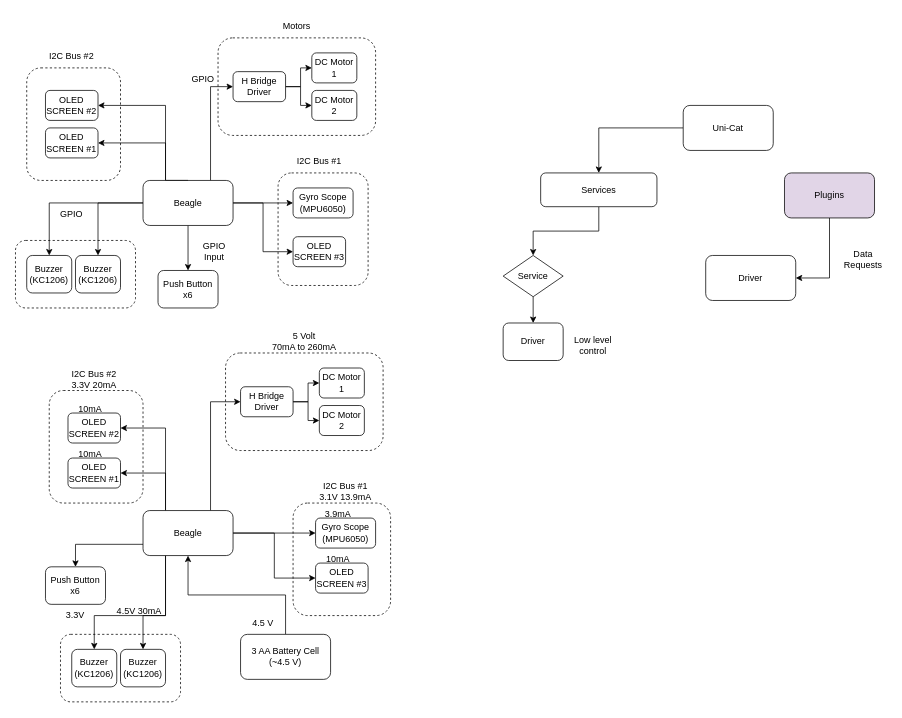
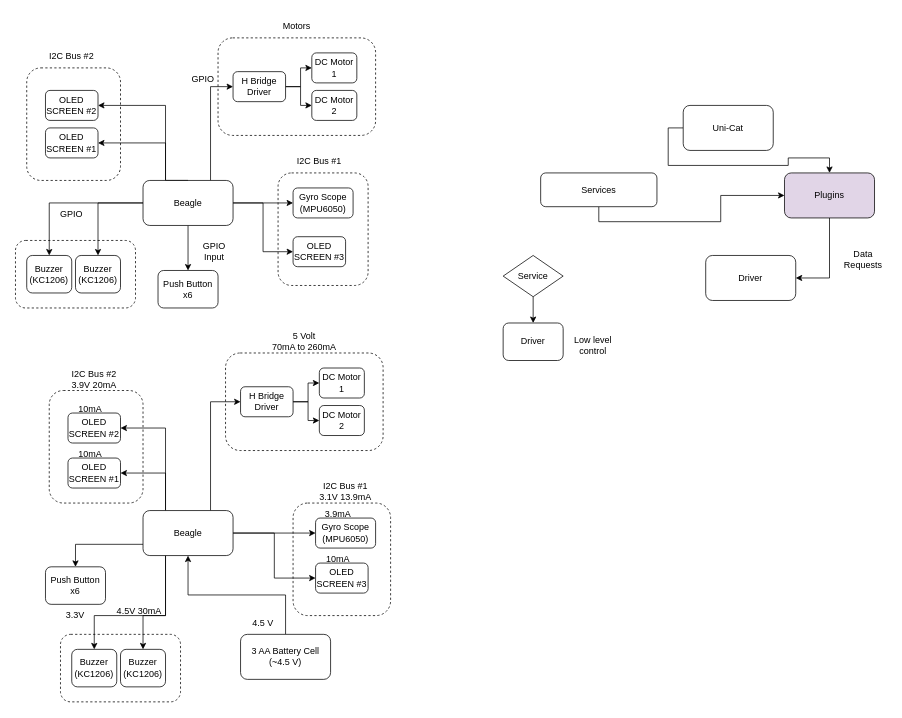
edge "Uni-Cat" -> "Services": now "Uni-Cat" -> "Plugins"
edge "Services" -> "Service": now "Services" -> "Plugins"
node "I2C Bus #2 3.3V 20mA": label "I2C Bus #2 3.3V 20mA" -> "I2C Bus #2 3.9V 20mA"
